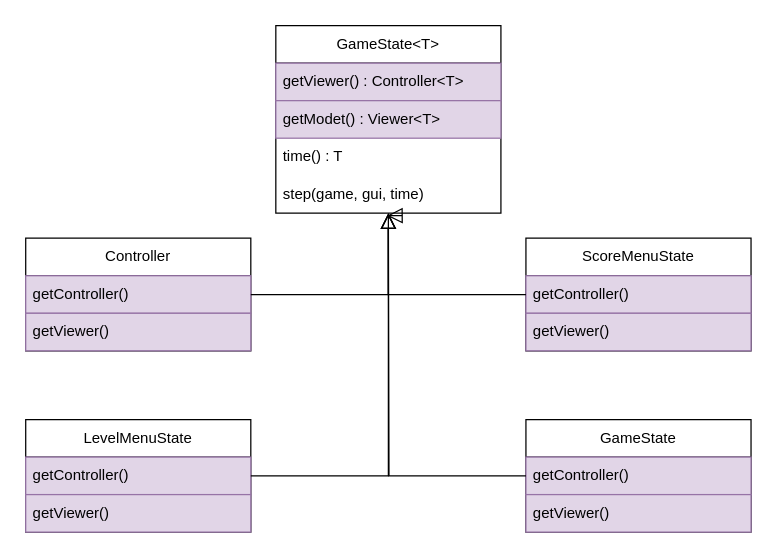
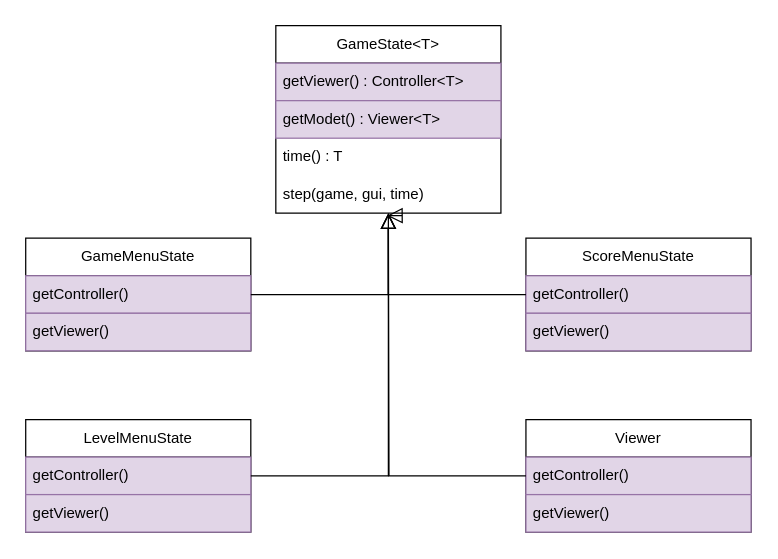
node "Controller": label "Controller" -> "GameMenuState"
node "GameState": label "GameState" -> "Viewer"
